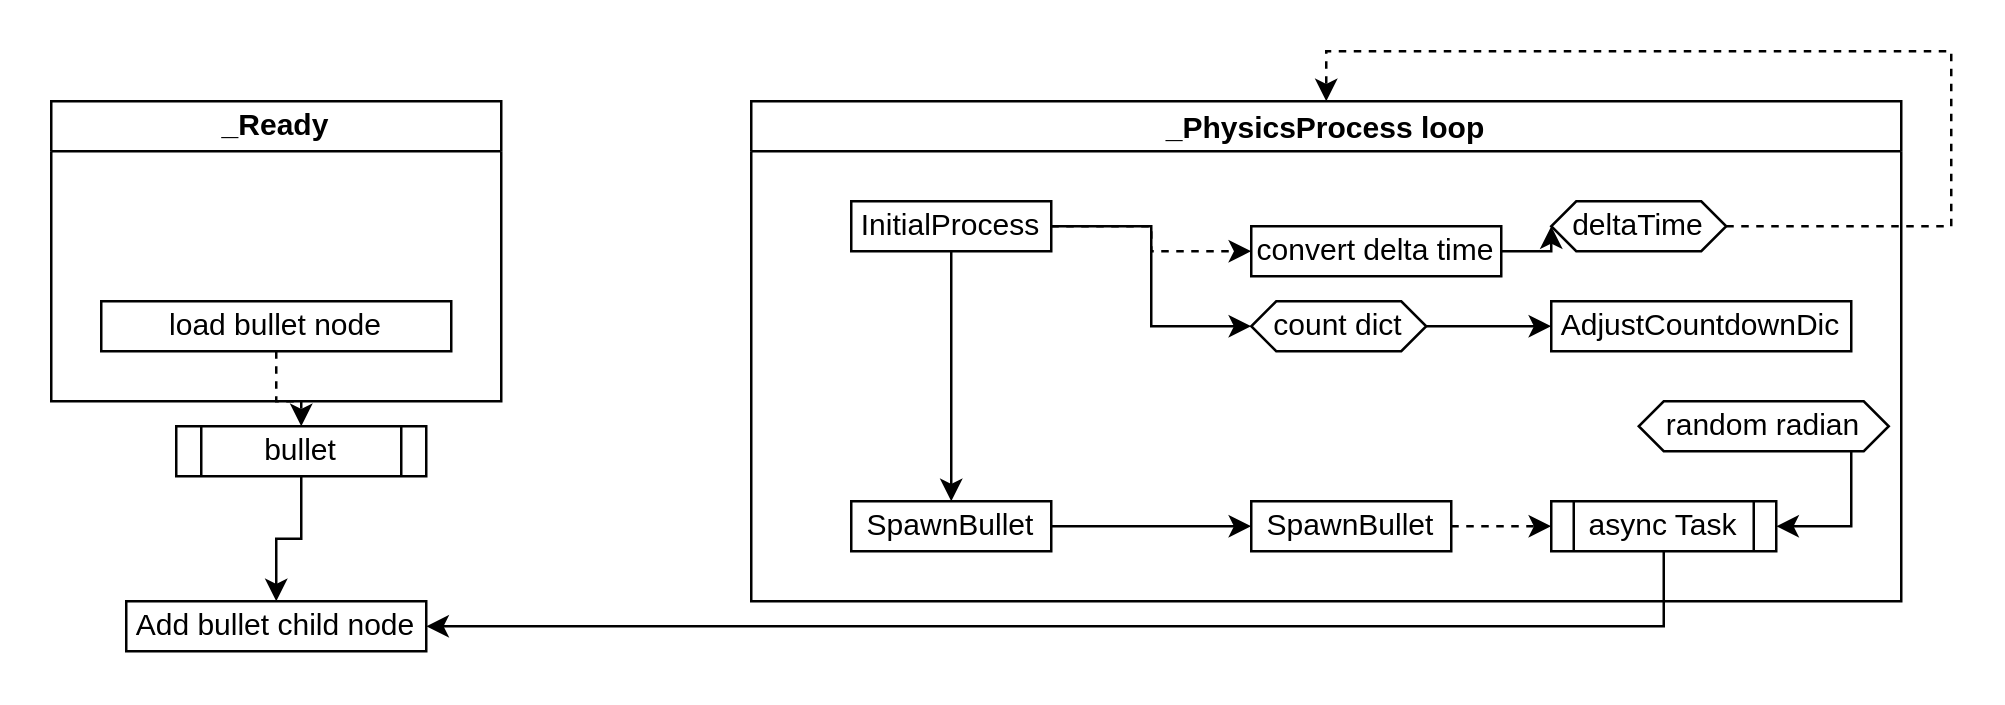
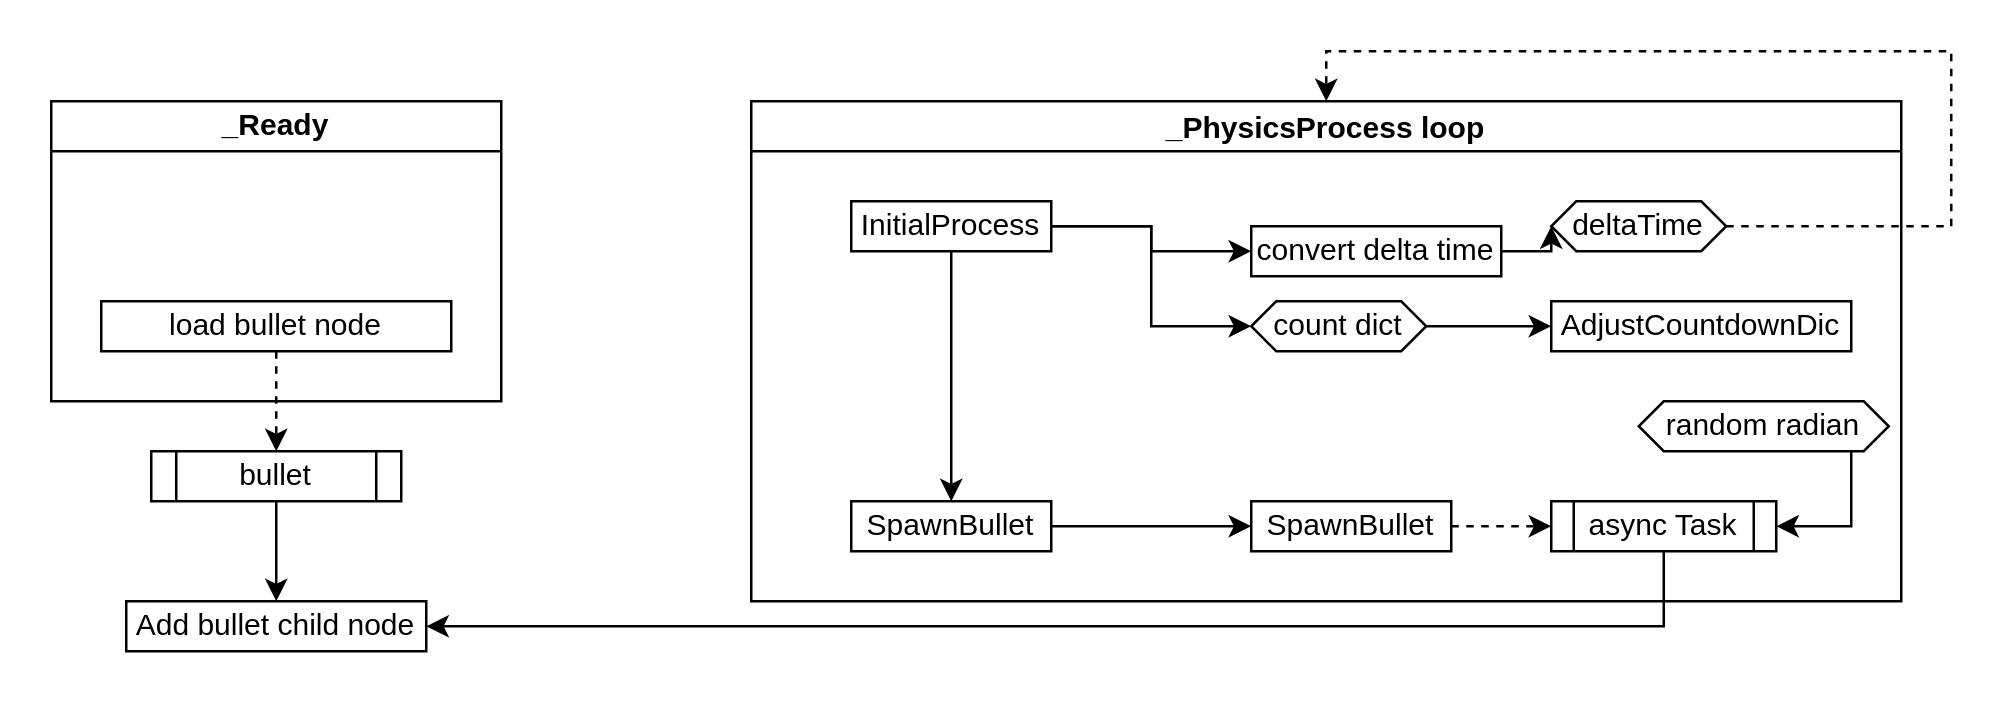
edge "InitialProcess" -> "convert delta time": style dashed -> solid
node "bullet": moved (301, 451) -> (276, 476)
